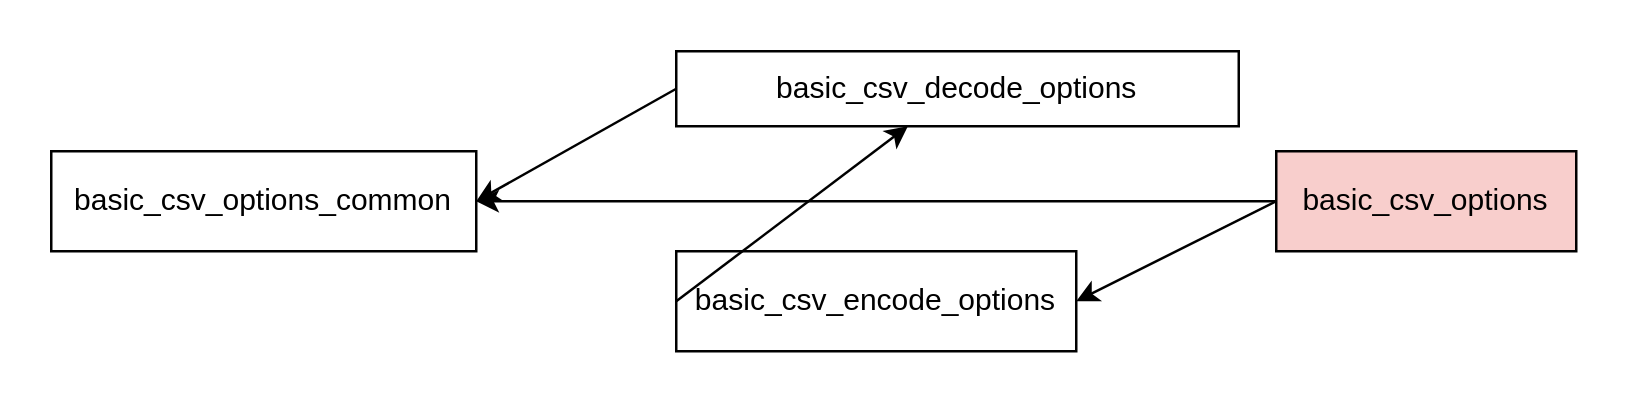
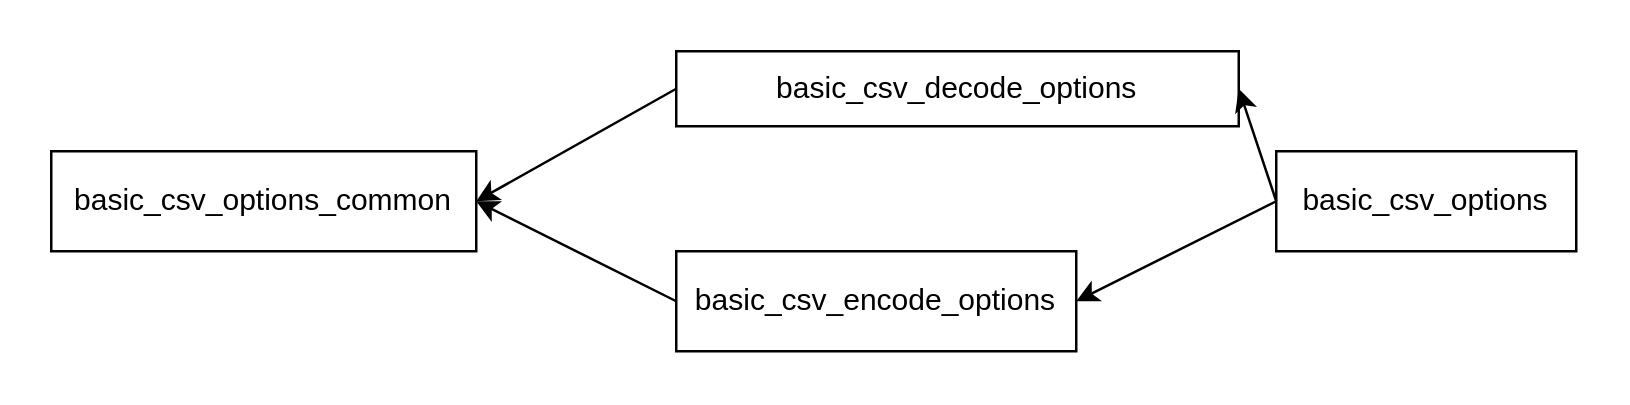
edge "basic_csv_options" -> "basic_csv_options_common": now "basic_csv_options" -> "basic_csv_decode_options"
node "basic_csv_options": fillcolor #f8cecc -> #ffffff
edge "basic_csv_encode_options" -> "basic_csv_decode_options": now "basic_csv_encode_options" -> "basic_csv_options_common"
